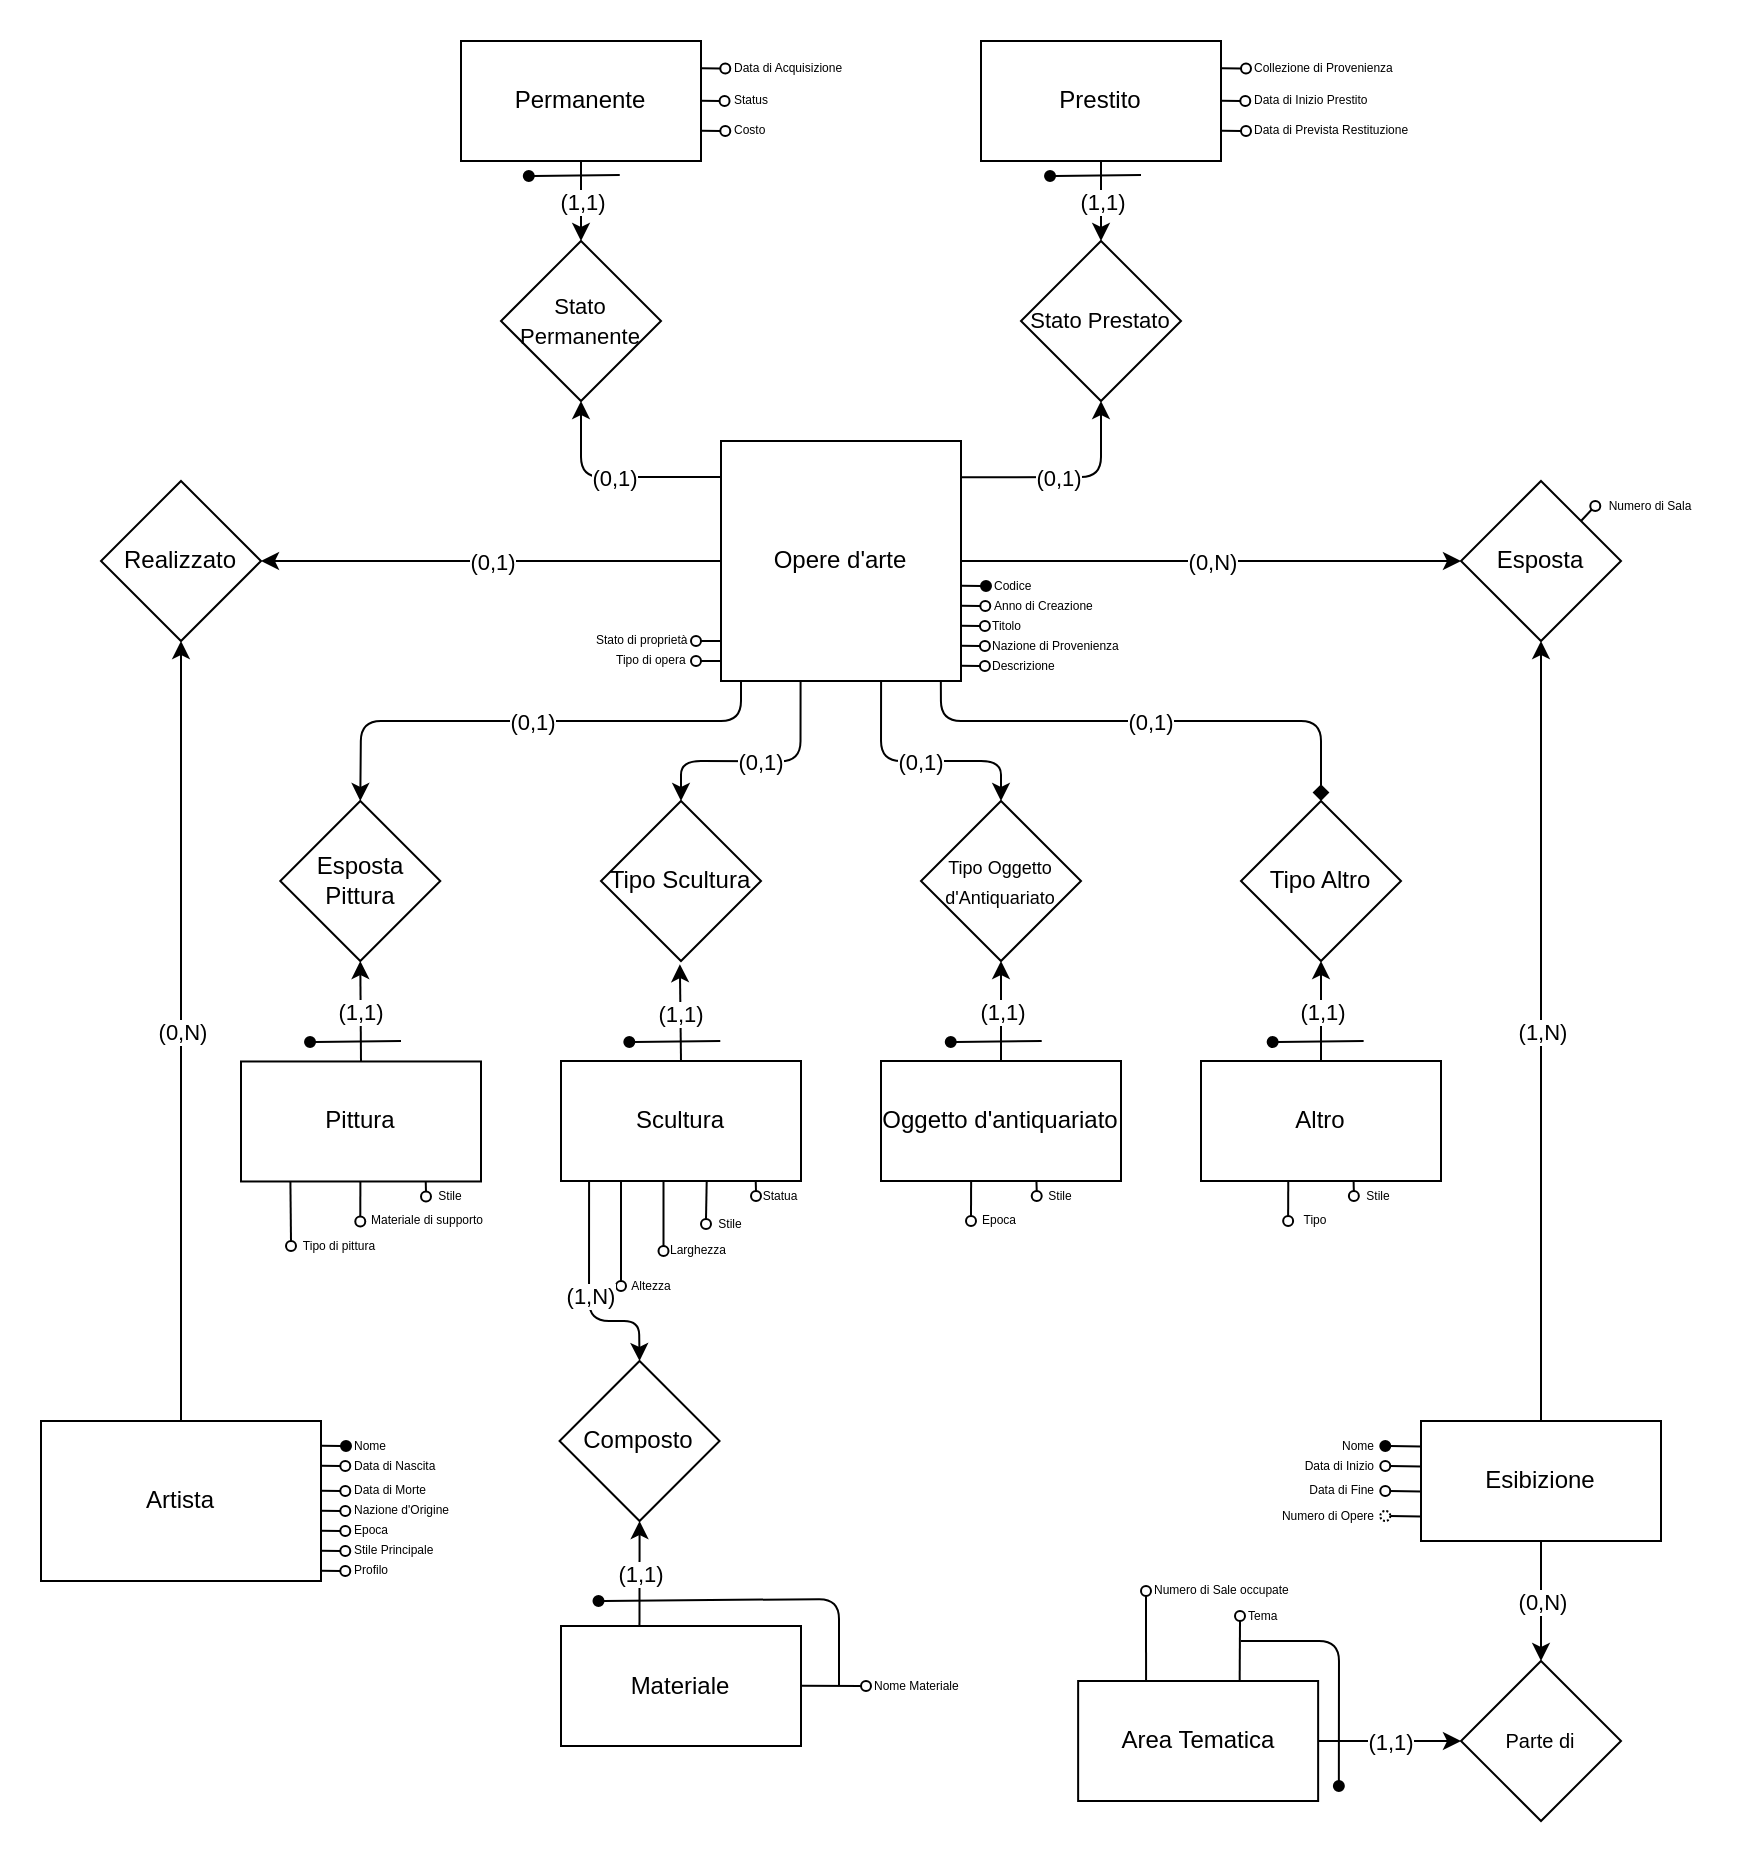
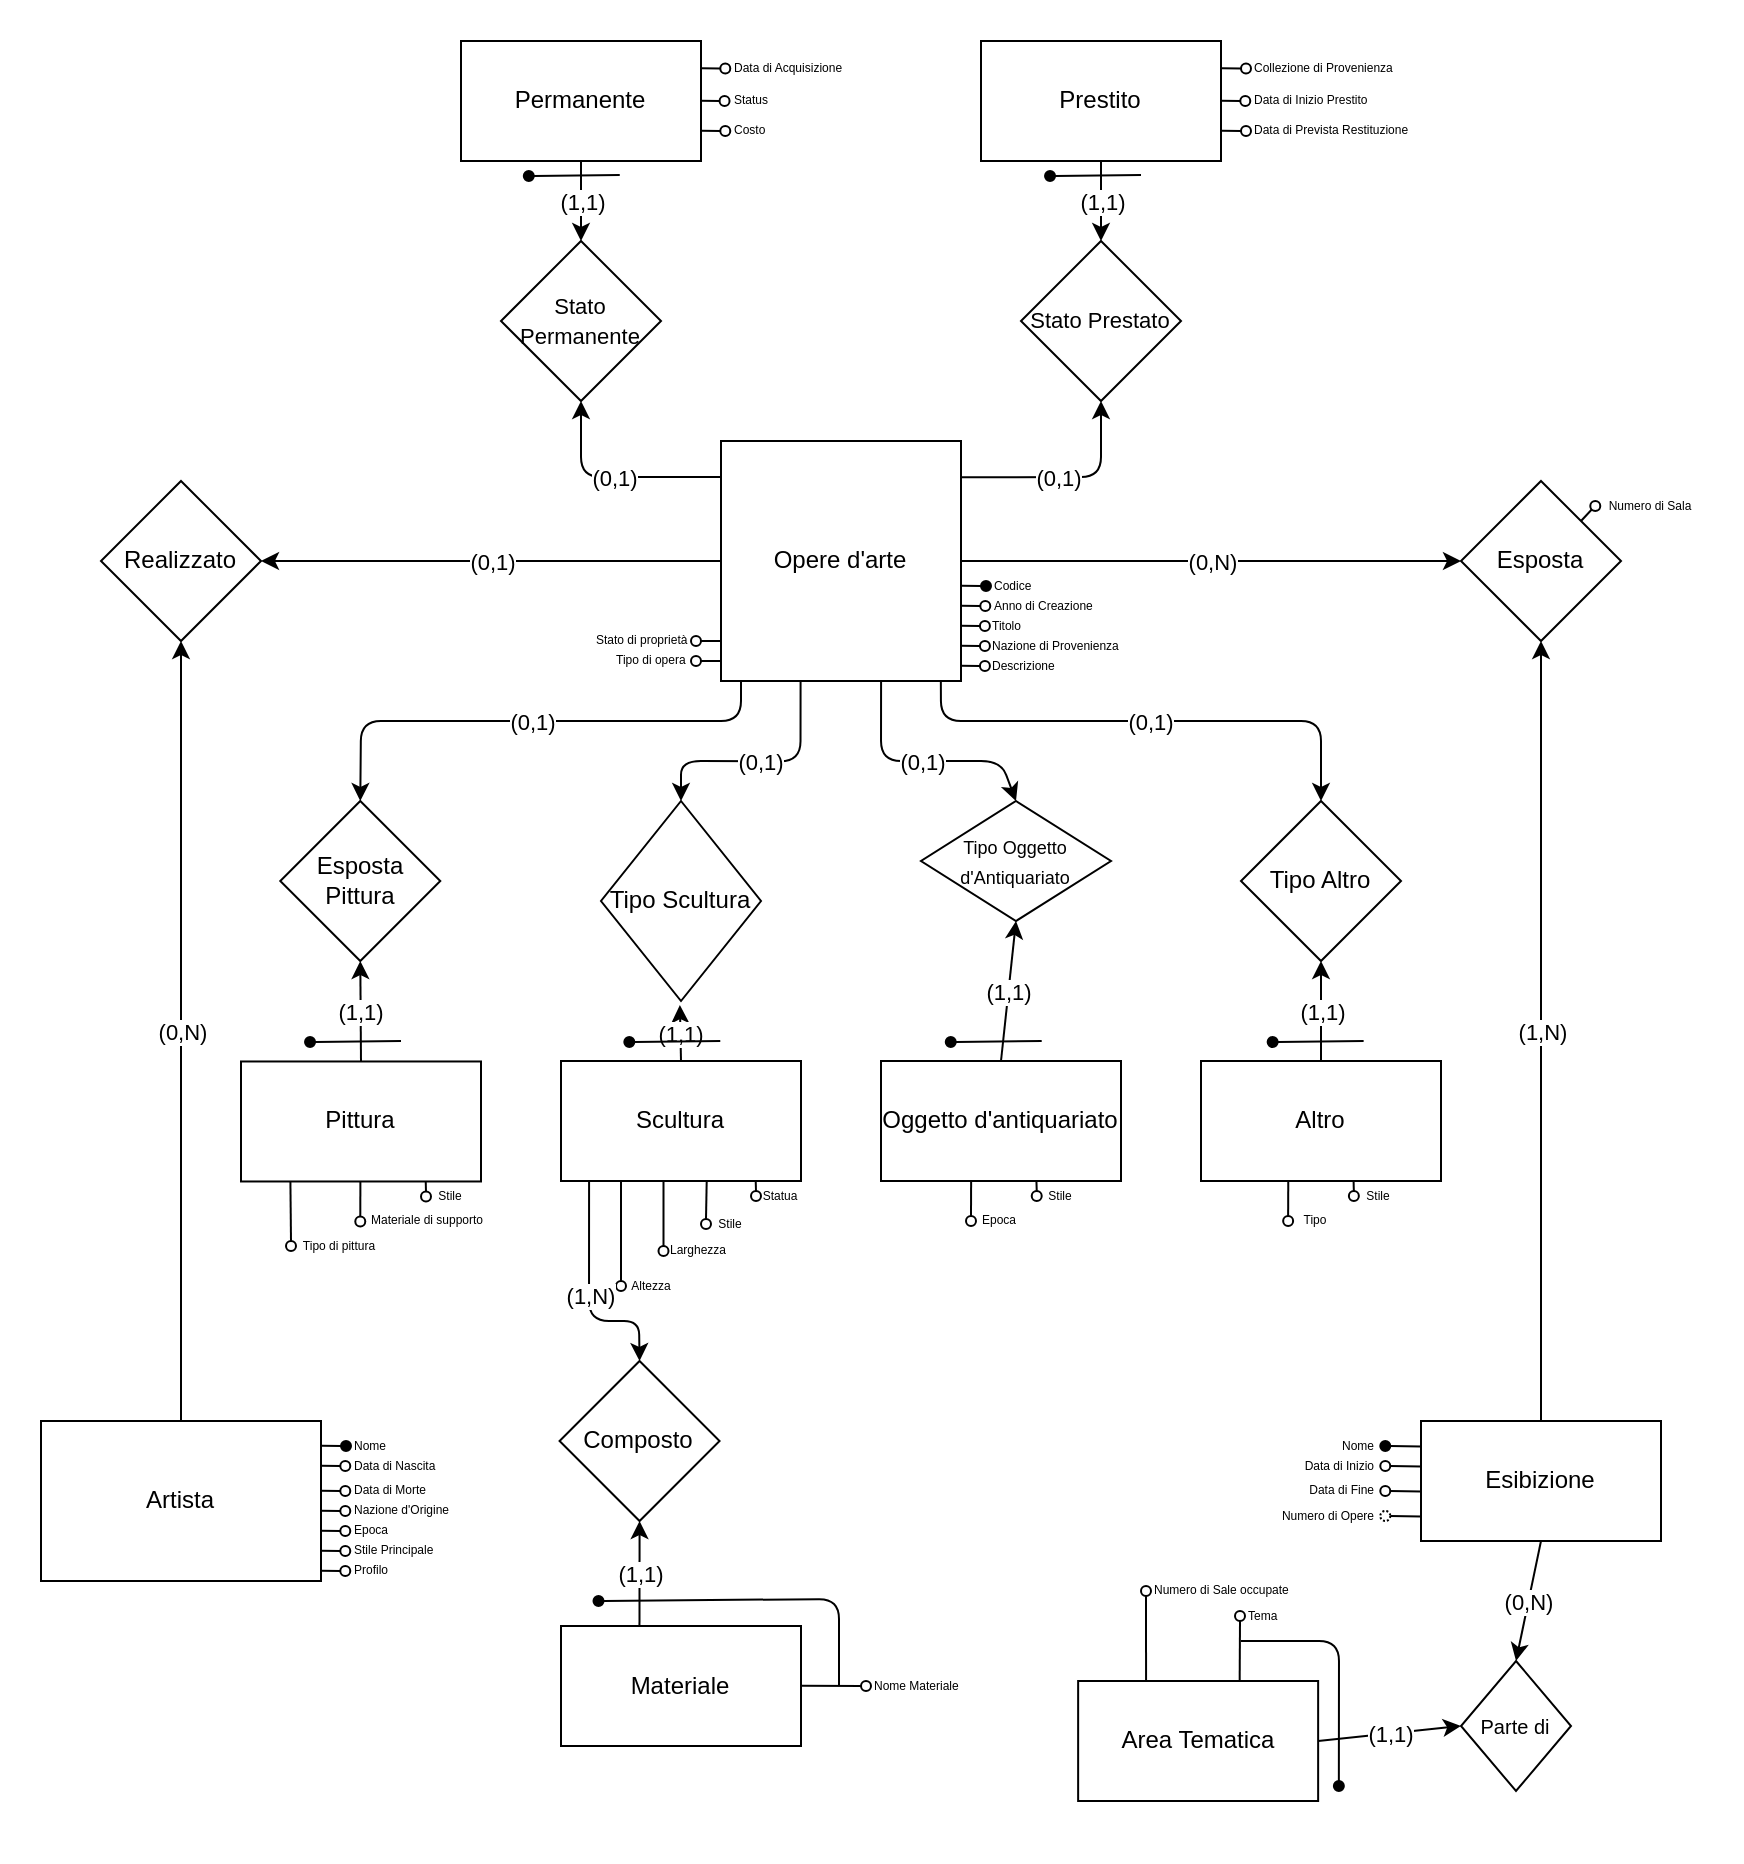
edge "Opere d'arte" -> "Tipo Altro": arrowhead diamond -> classic
node "Tipo Scultura": size 160x160 -> 160x200
node "Tipo Oggetto d'Antiquariato": size 160x160 -> 190x120
node "Parte di": size 160x160 -> 110x130
